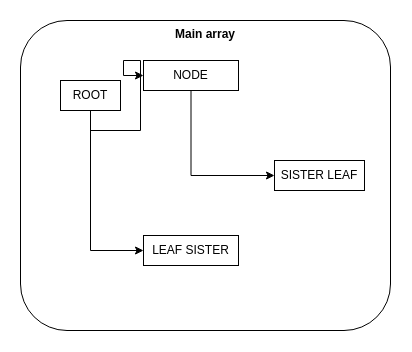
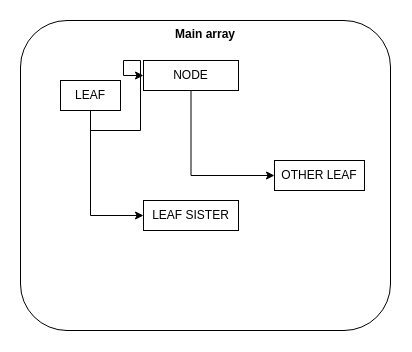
node "ROOT": label "ROOT" -> "LEAF"
node "SISTER LEAF": label "SISTER LEAF" -> "OTHER LEAF"
node "LEAF SISTER": moved (191, 251) -> (191, 216)
